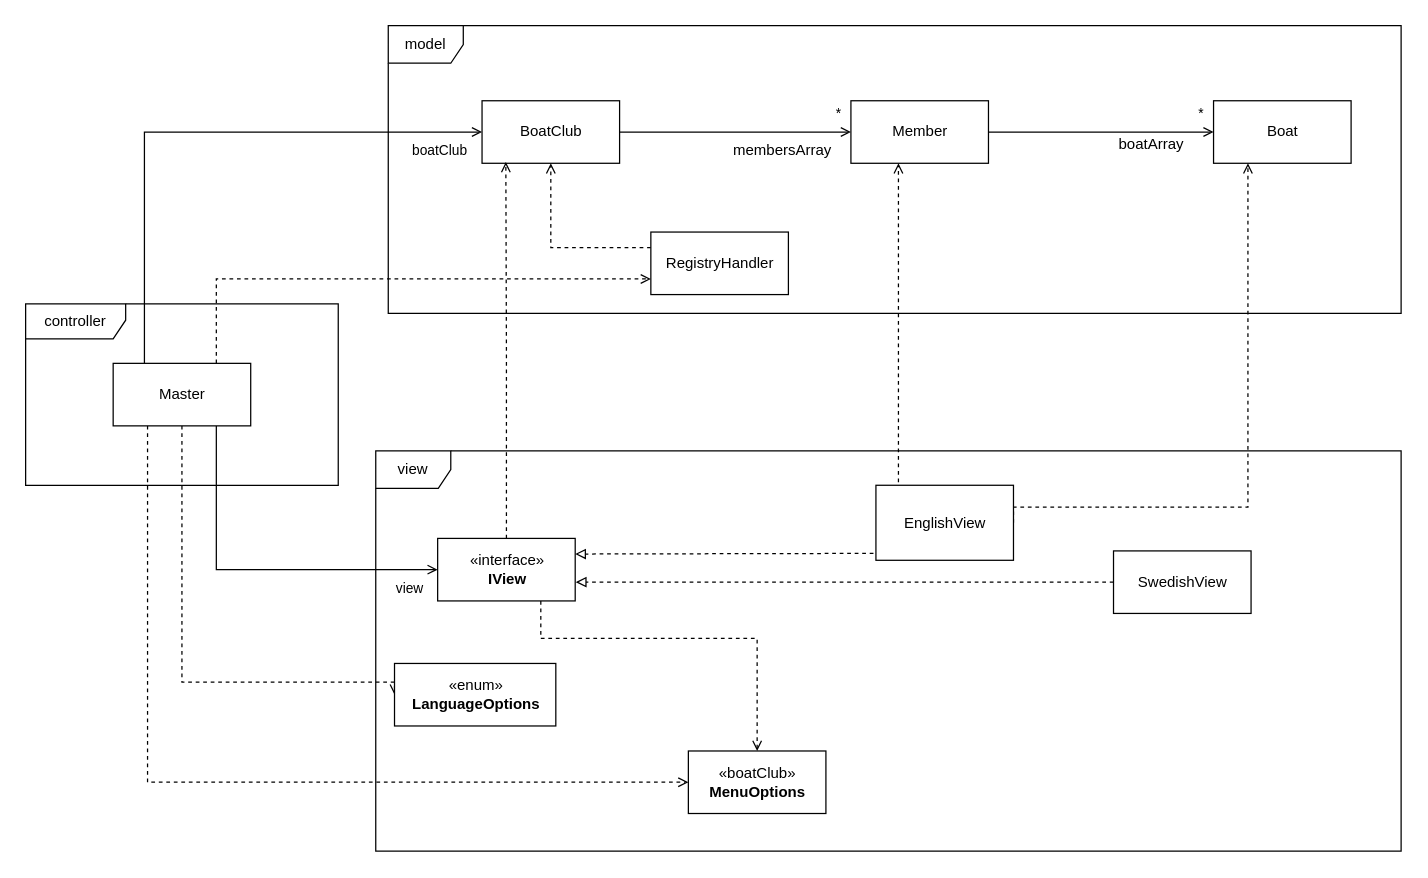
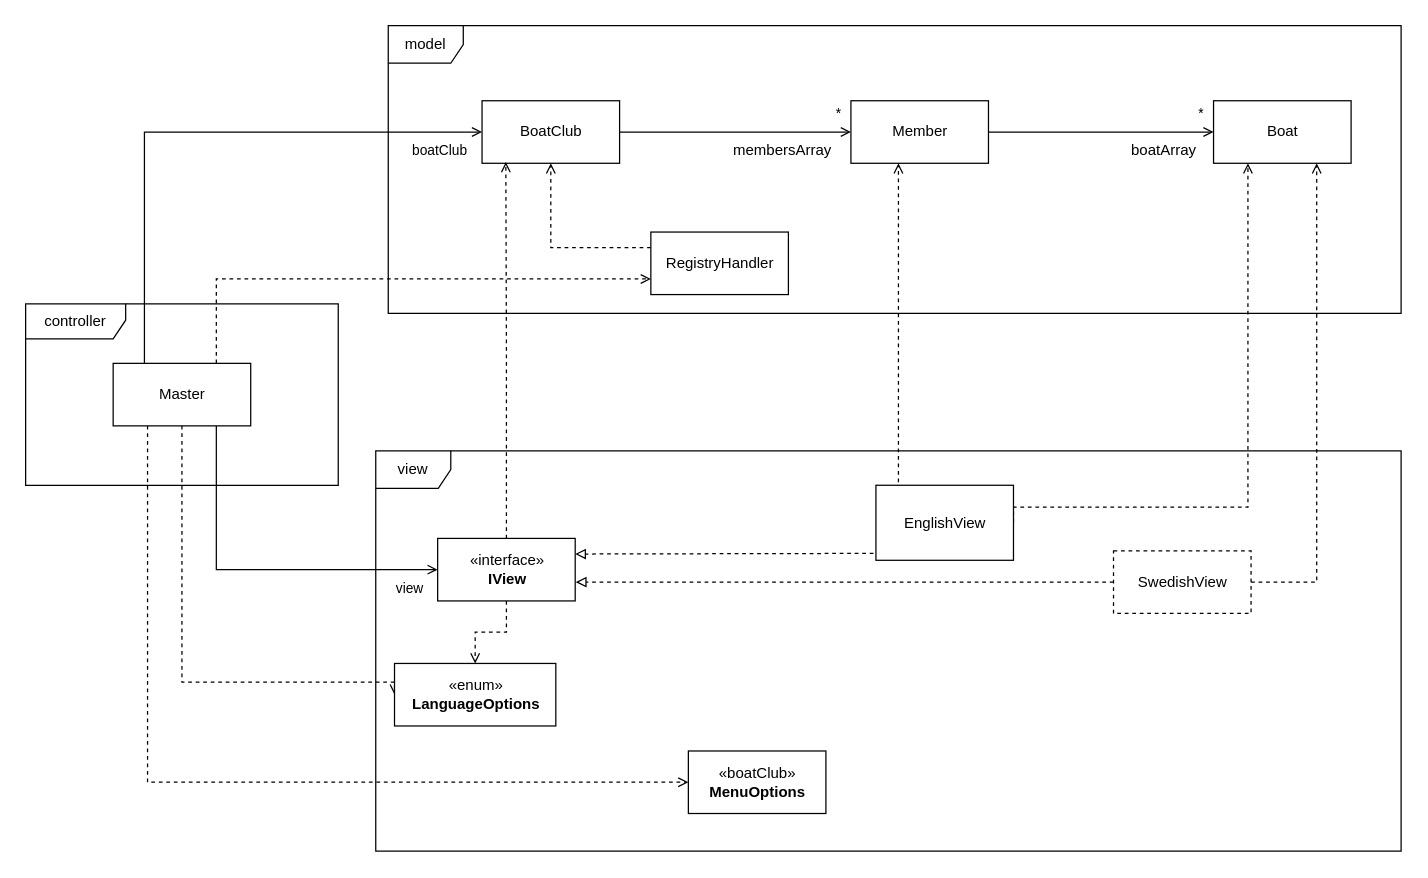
node "boatArray": moved (1151, 144) -> (1163, 151)
edge "SwedishView" -> "Boat": added
node "SwedishView": style solid -> dashed
edge "«interface» IView" -> "«enum» LanguageOptions": added
edge "«interface» IView" -> "«boatClub» MenuOptions": removed
